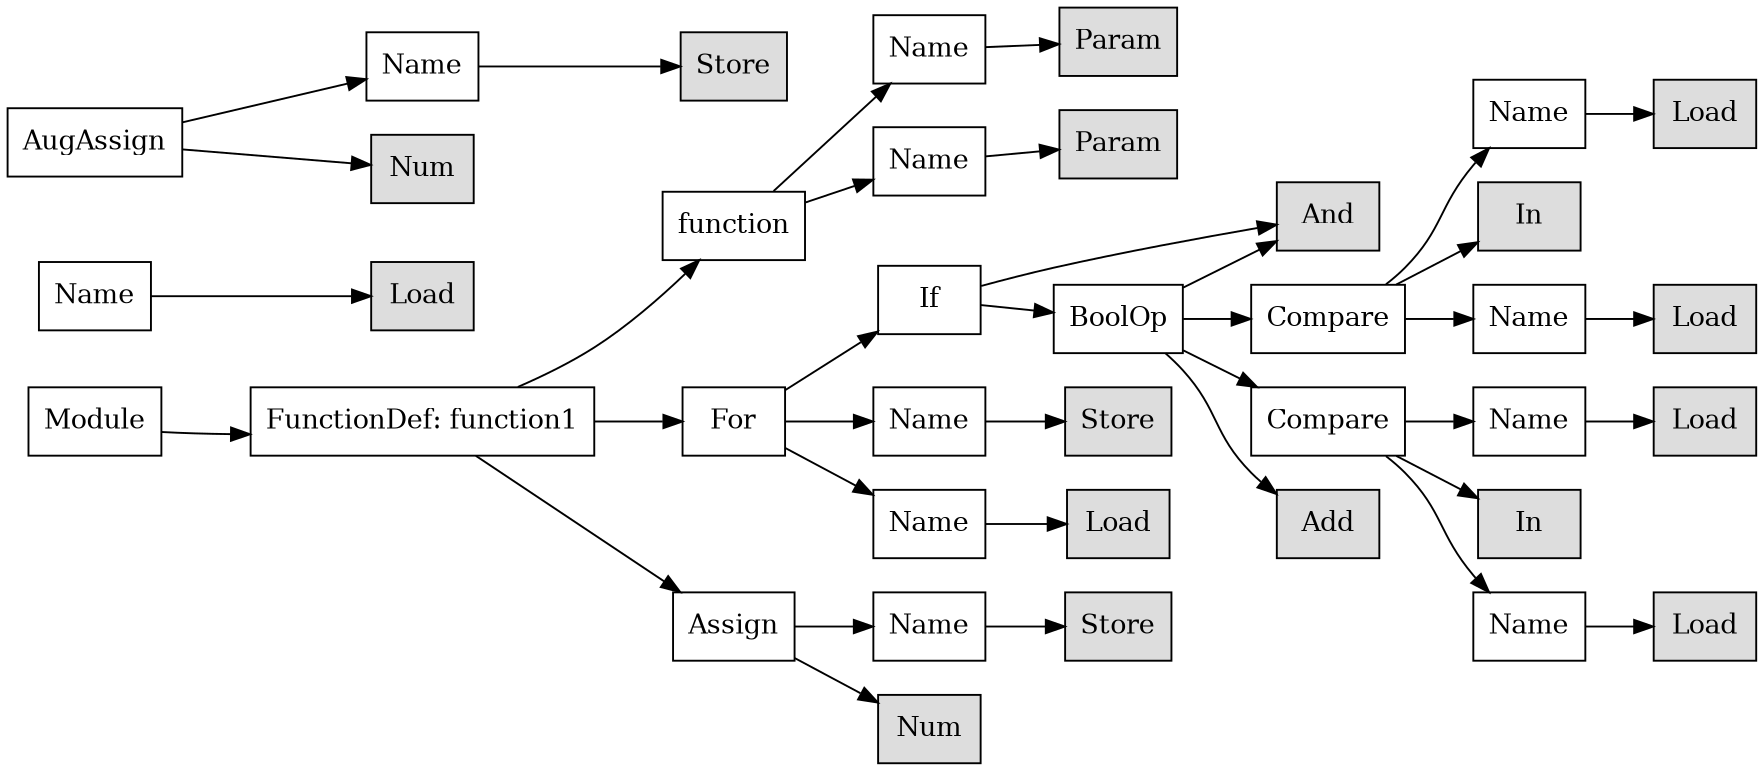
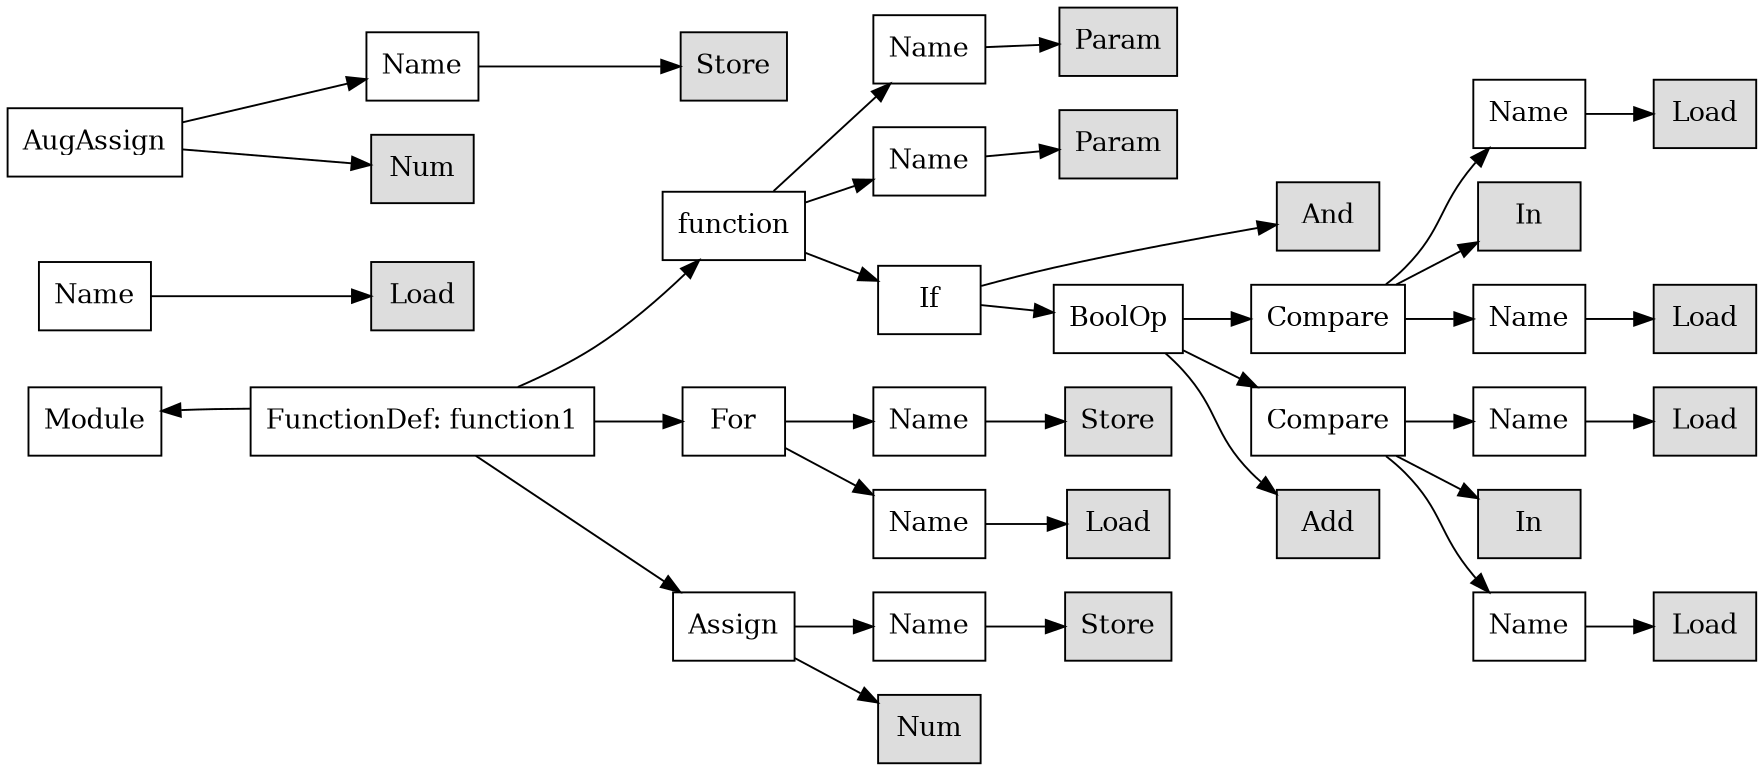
edge "BoolOp" -> "And": removed
edge "For" -> "If": now "function" -> "If"
edge "Module" -> "FunctionDef: function1": reversed
